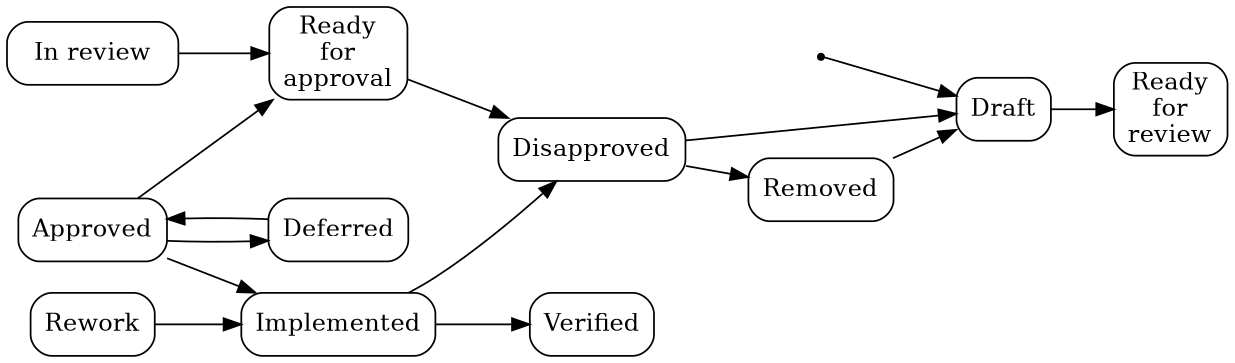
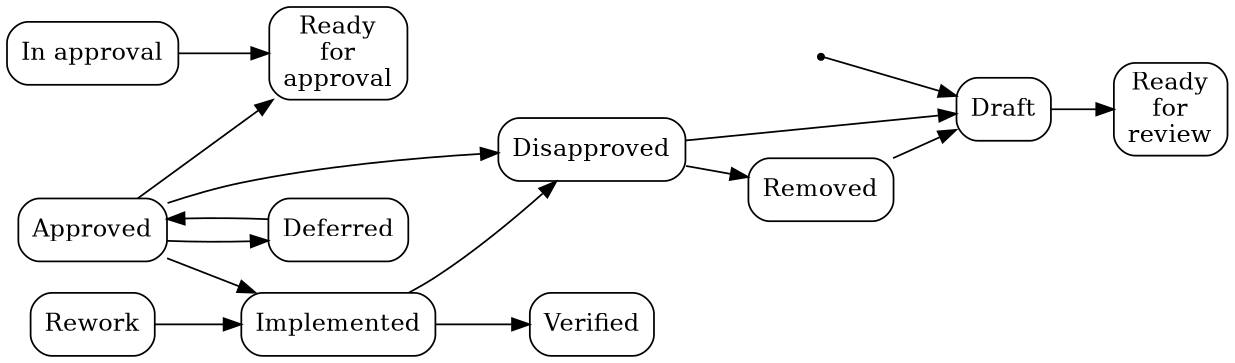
node "In review": label "In review" -> "In approval"
edge "Ready for approval" -> "Disapproved": now "Approved" -> "Disapproved"
